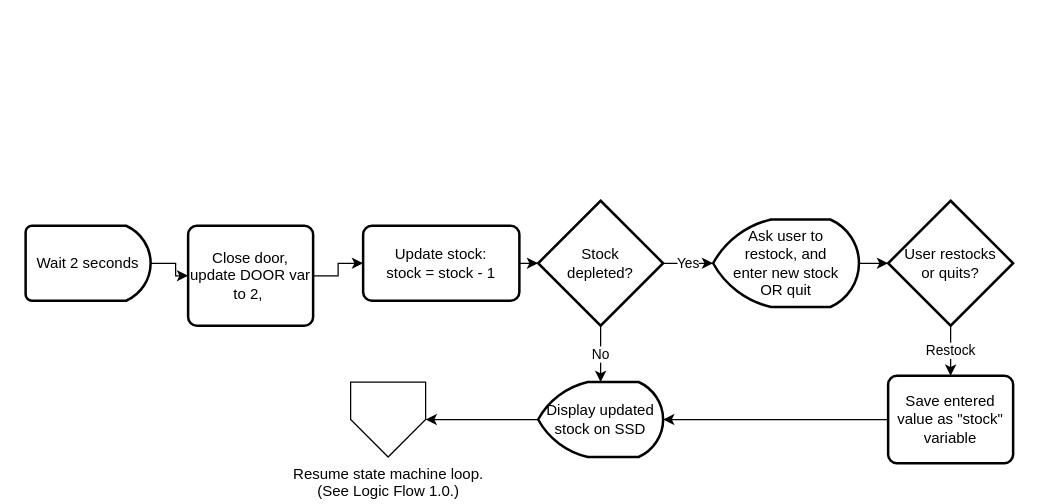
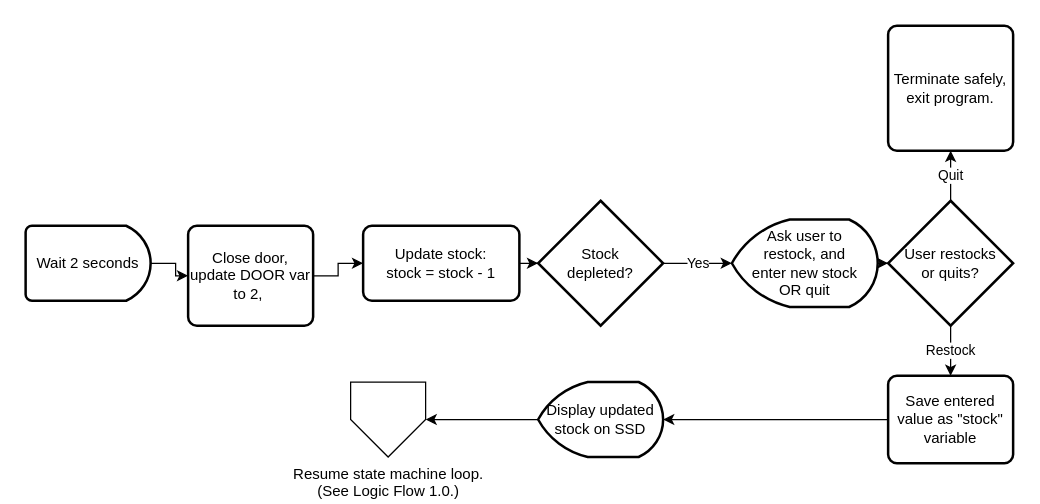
node "Terminate safely, exit program.": added
edge "User restocks or quits?" -> "Terminate safely, exit program.": added, label "Quit"
node "Ask user to restock, and enter new stock OR quit": moved (786, 263) -> (805, 263)
edge "Stock depleted?" -> "Display updated stock on SSD": removed, label "No"
